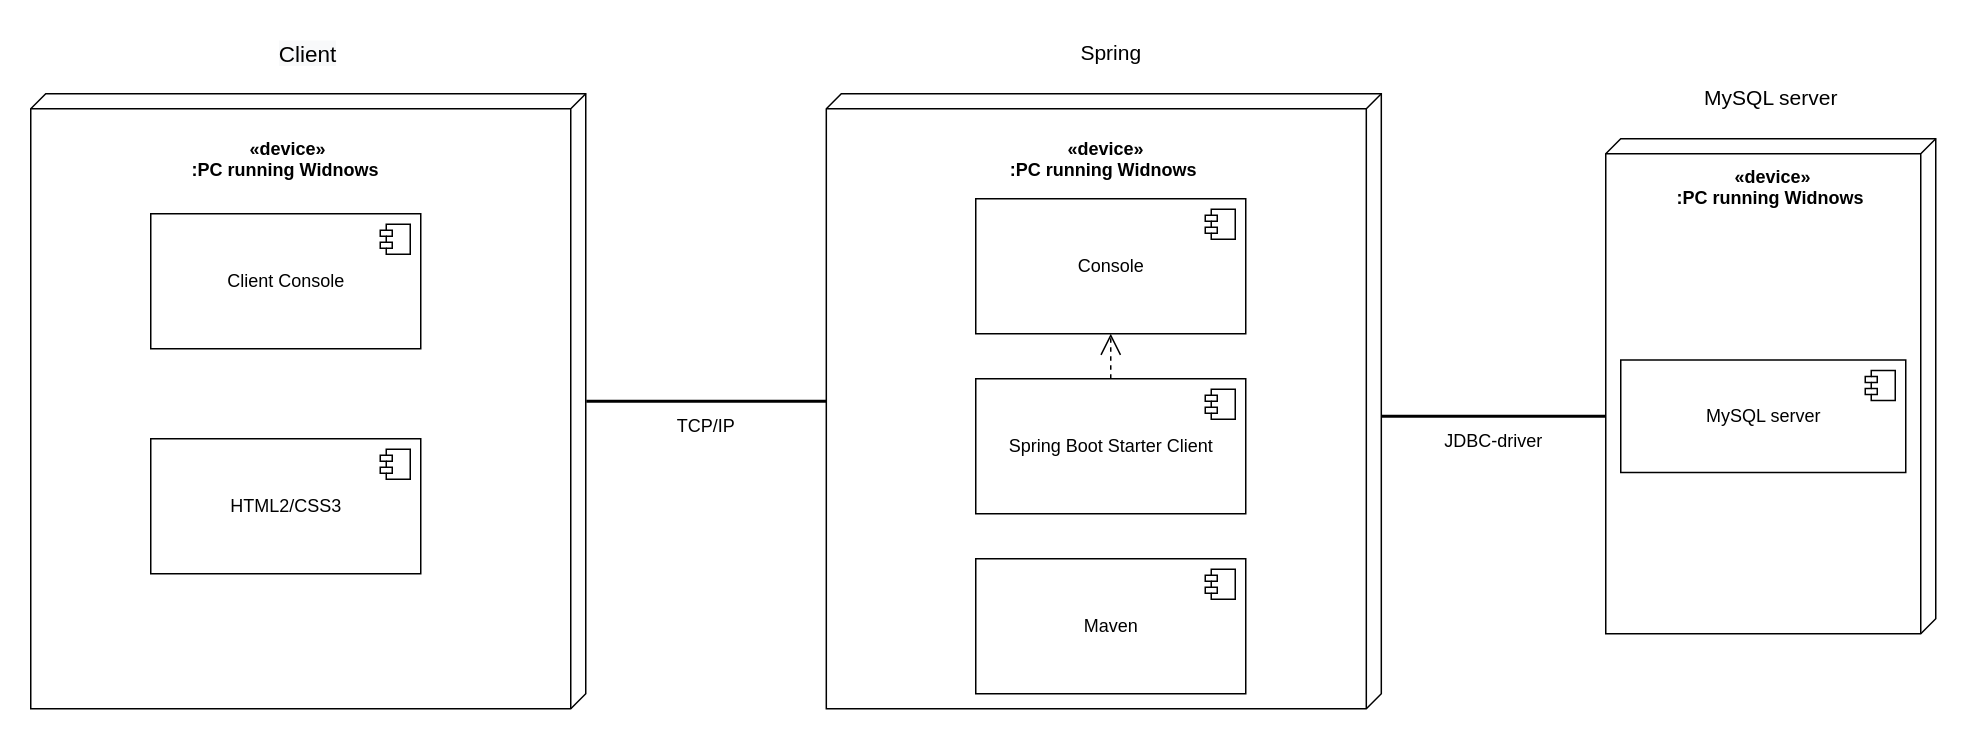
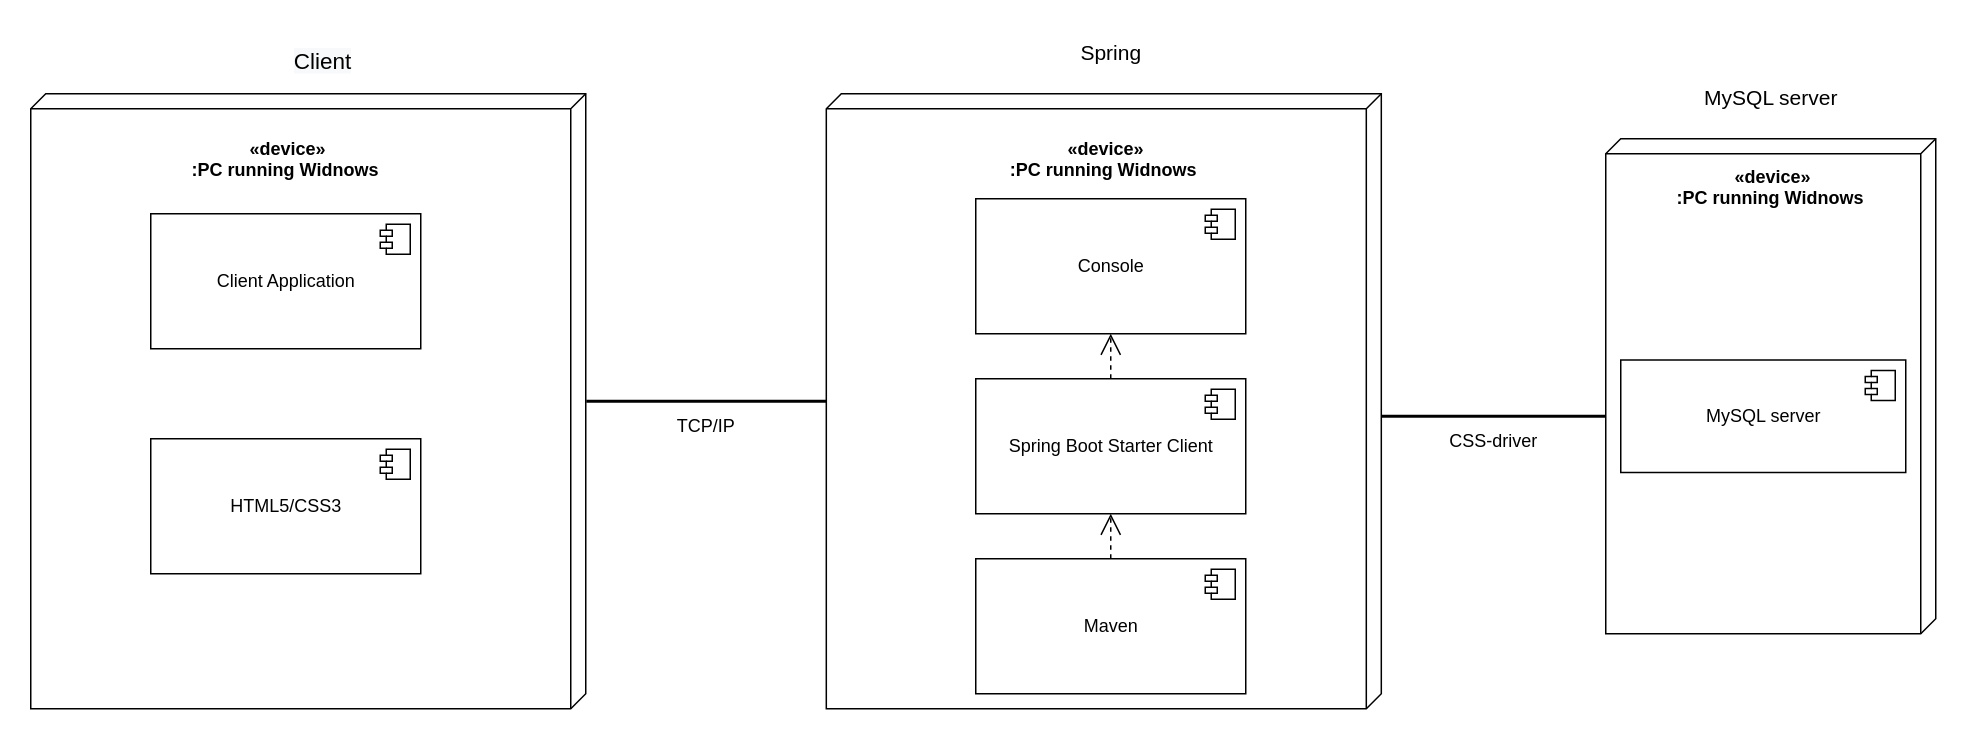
node "Client": moved (308, 53) -> (323, 61)
node "Client Console": label "Client Console" -> "Client Application"
node "JDBC-driver": label "JDBC-driver" -> "CSS-driver"
node "HTML2/CSS3": label "HTML2/CSS3" -> "HTML5/CSS3"
edge "Maven" -> "Spring Boot Starter Client": added
